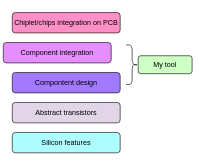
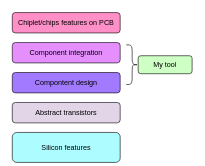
node "Chiplet/chips integration on PCB": label "Chiplet/chips integration on PCB" -> "Chiplet/chips features on PCB"
node "Component integration": moved (57, 53) -> (66, 53)
node "Silicon features": size 108x20 -> 108x30
